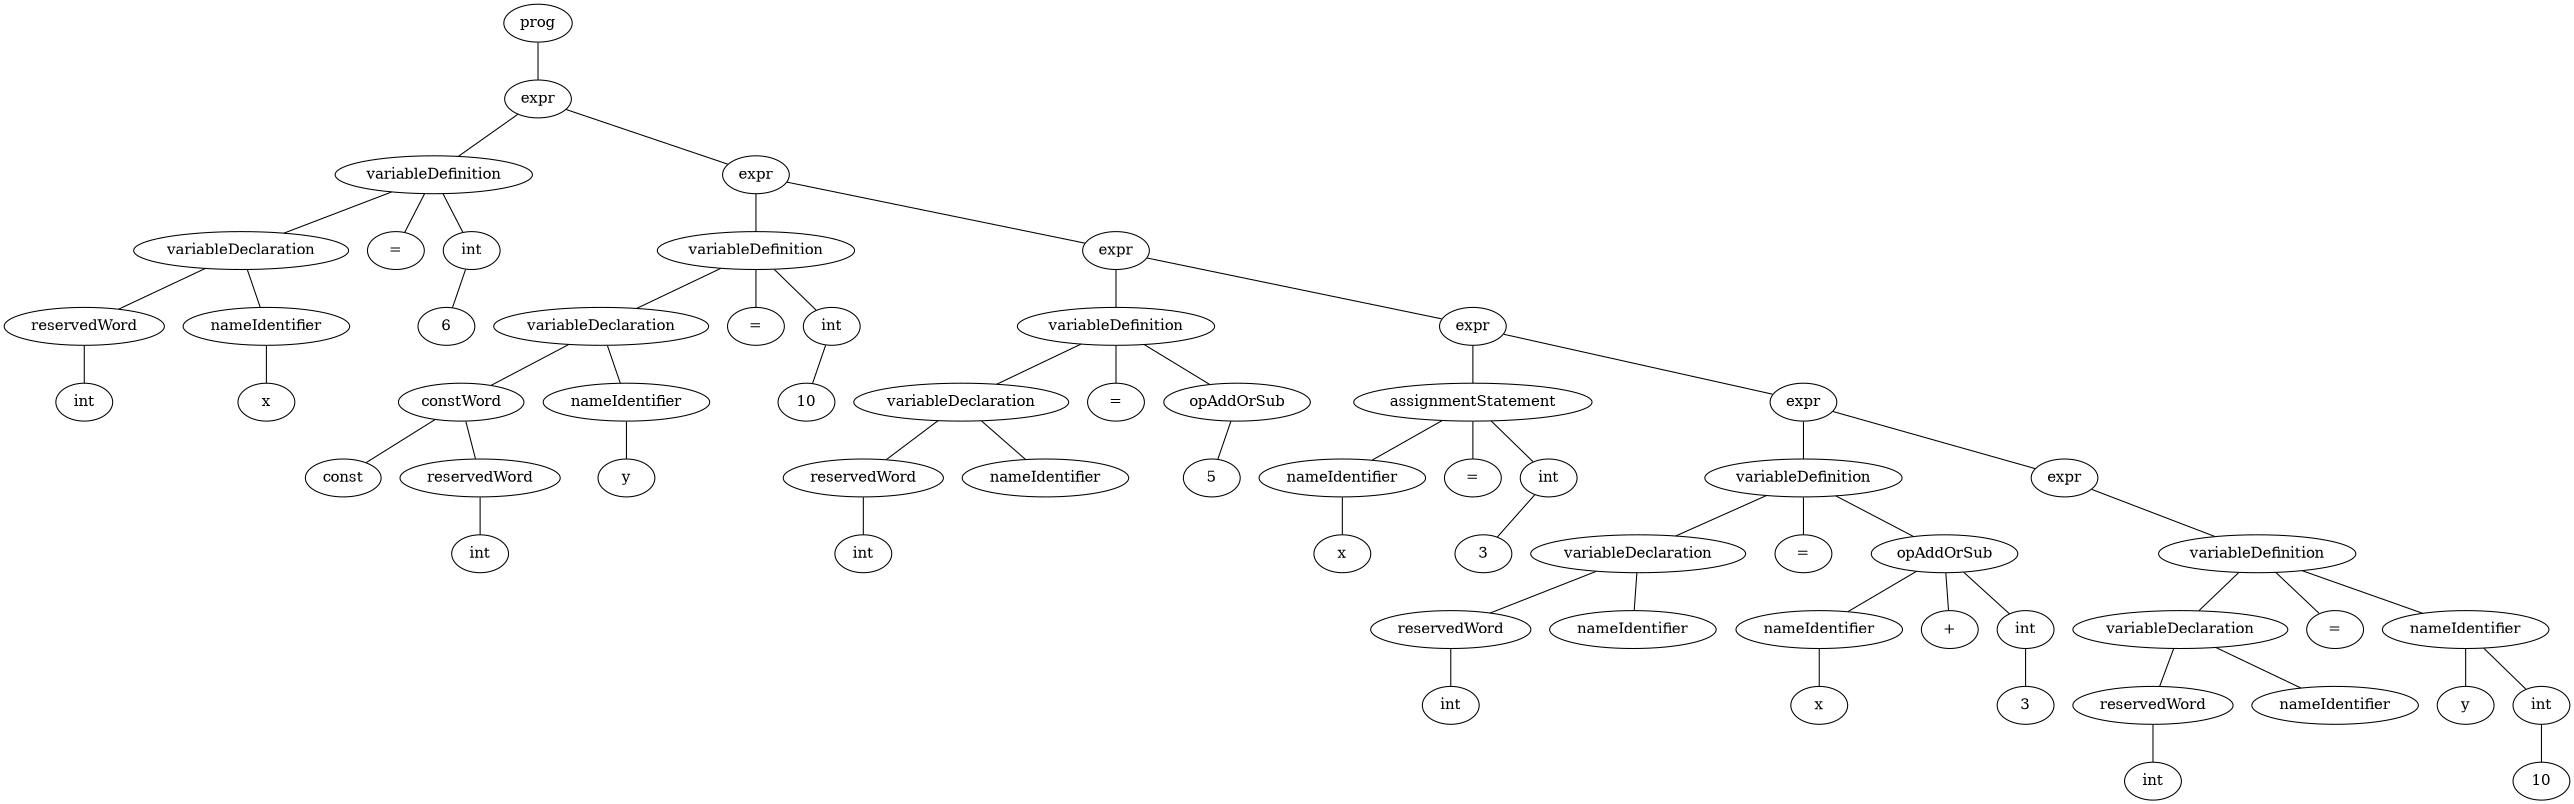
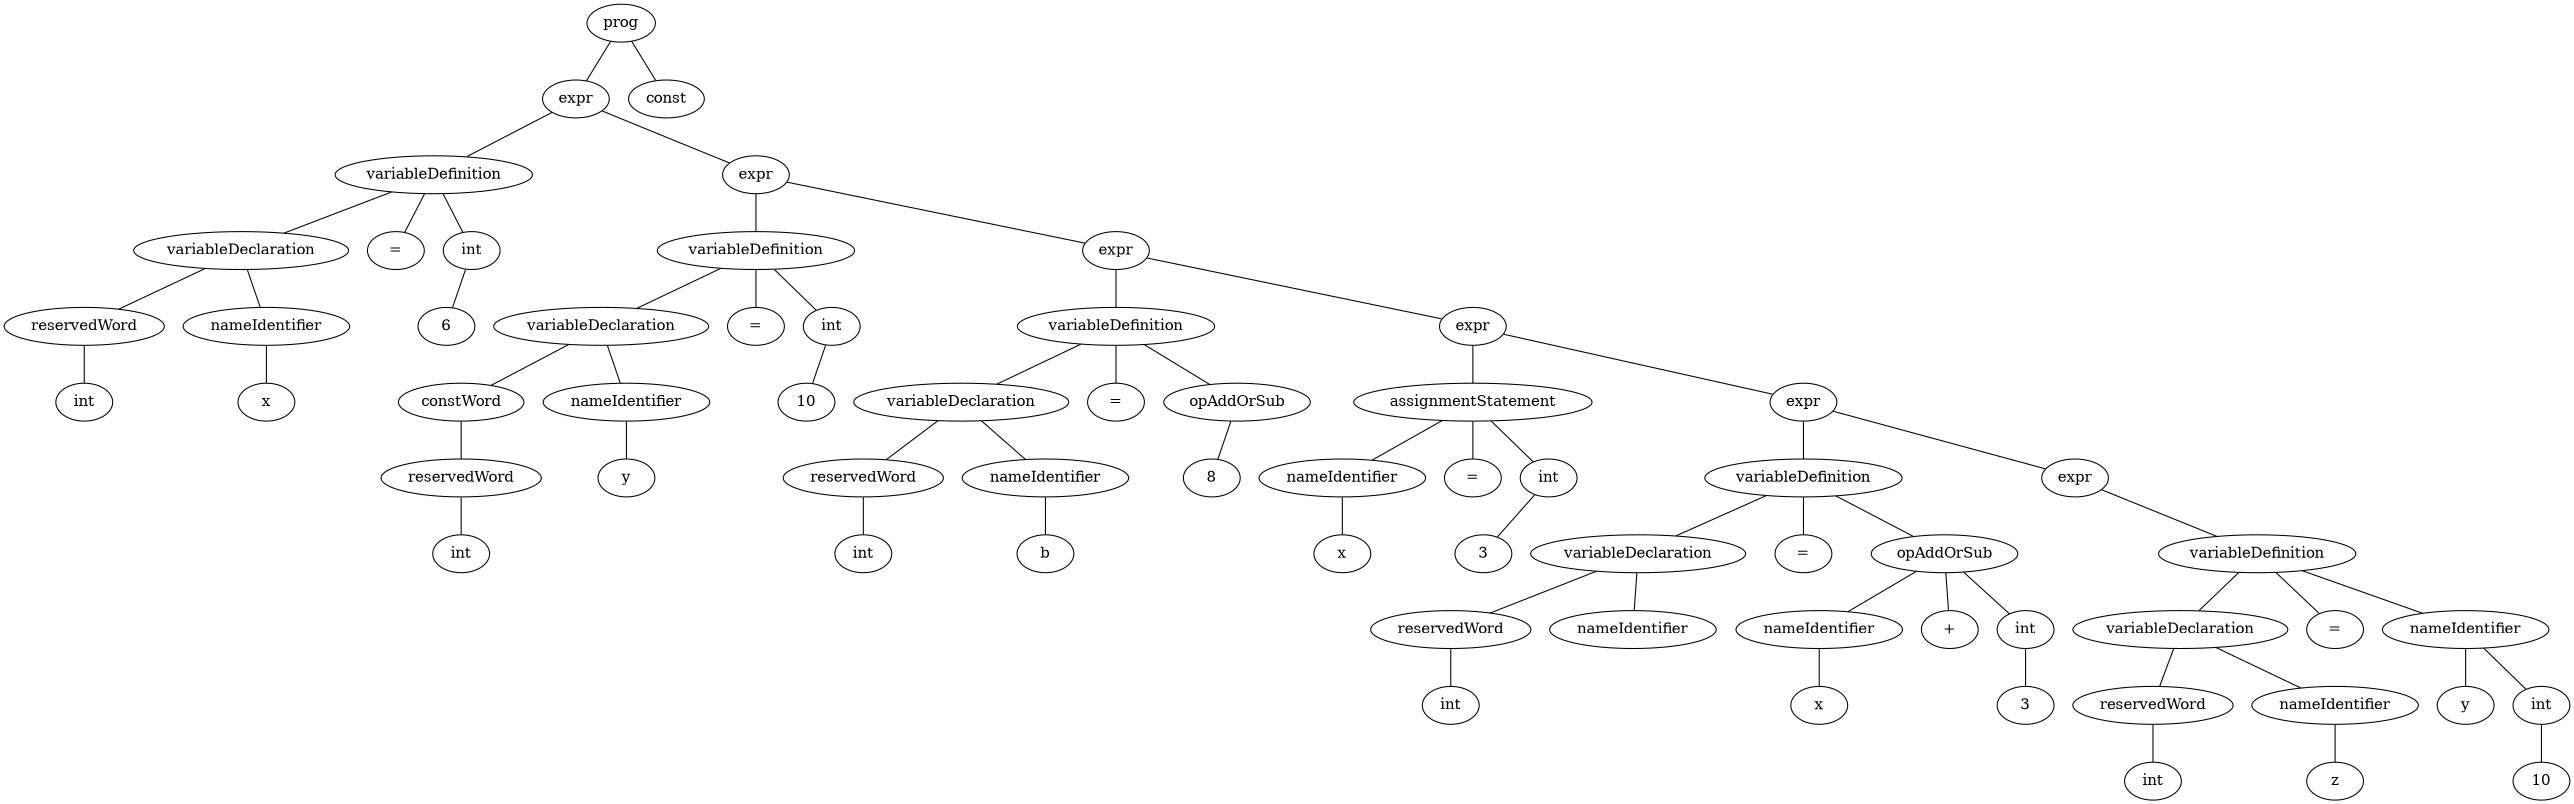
edge "constWord" -- "const": now "prog" -- "const"
node "5": label "5" -> "8"
node "b": added
node "z": added
